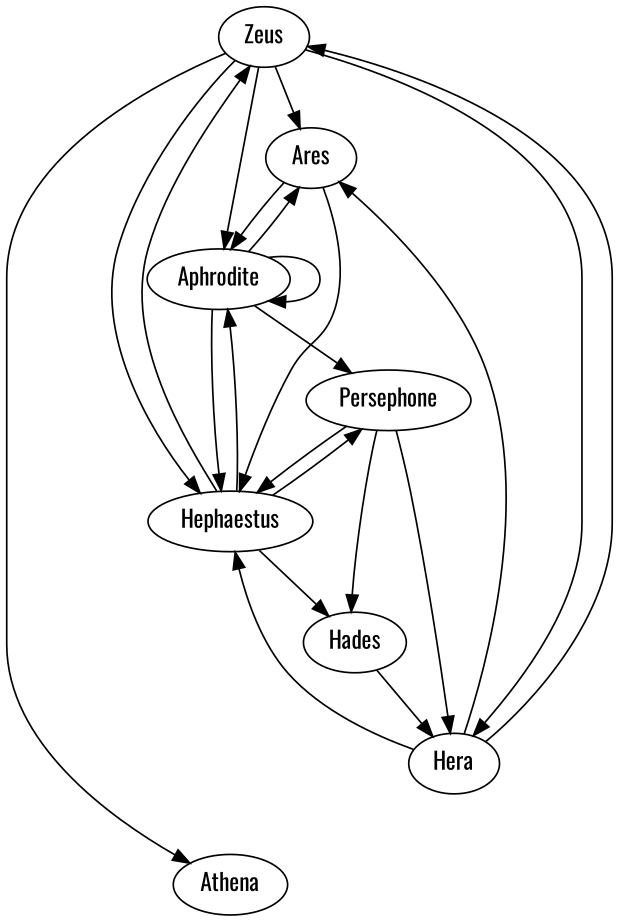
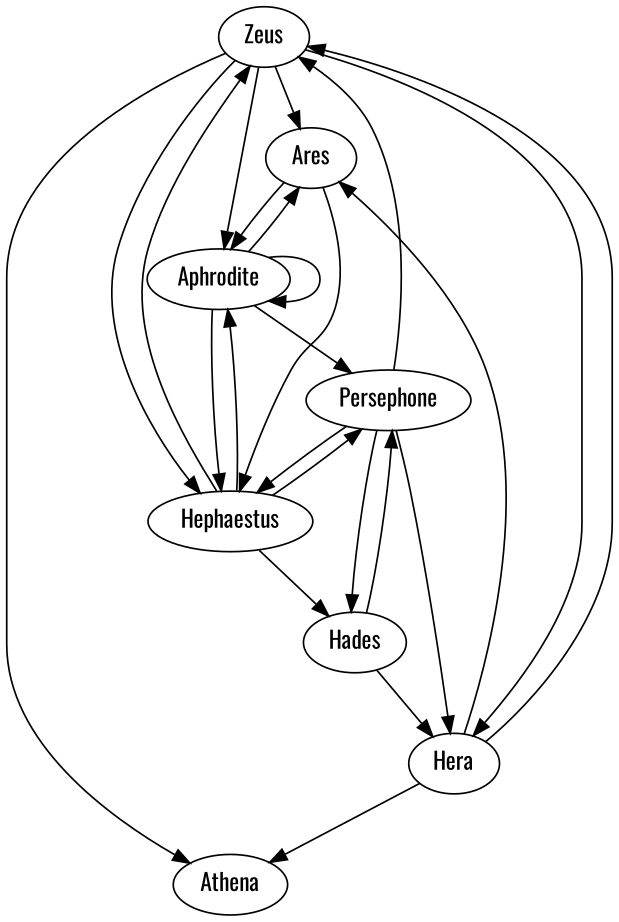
edge "Persephone" -> "Zeus": added
edge "Hades" -> "Persephone": added
edge "Hera" -> "Hephaestus": now "Hera" -> "Athena"
